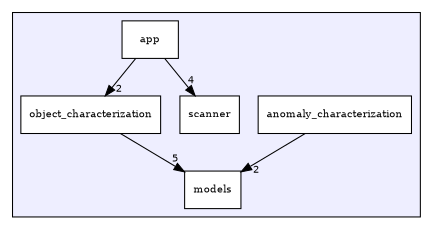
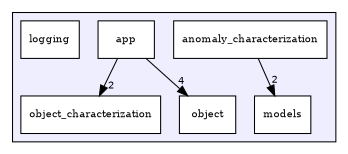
node "logging": added
node "scanner": label "scanner" -> "object"
edge "object_characterization" -> "models": removed
